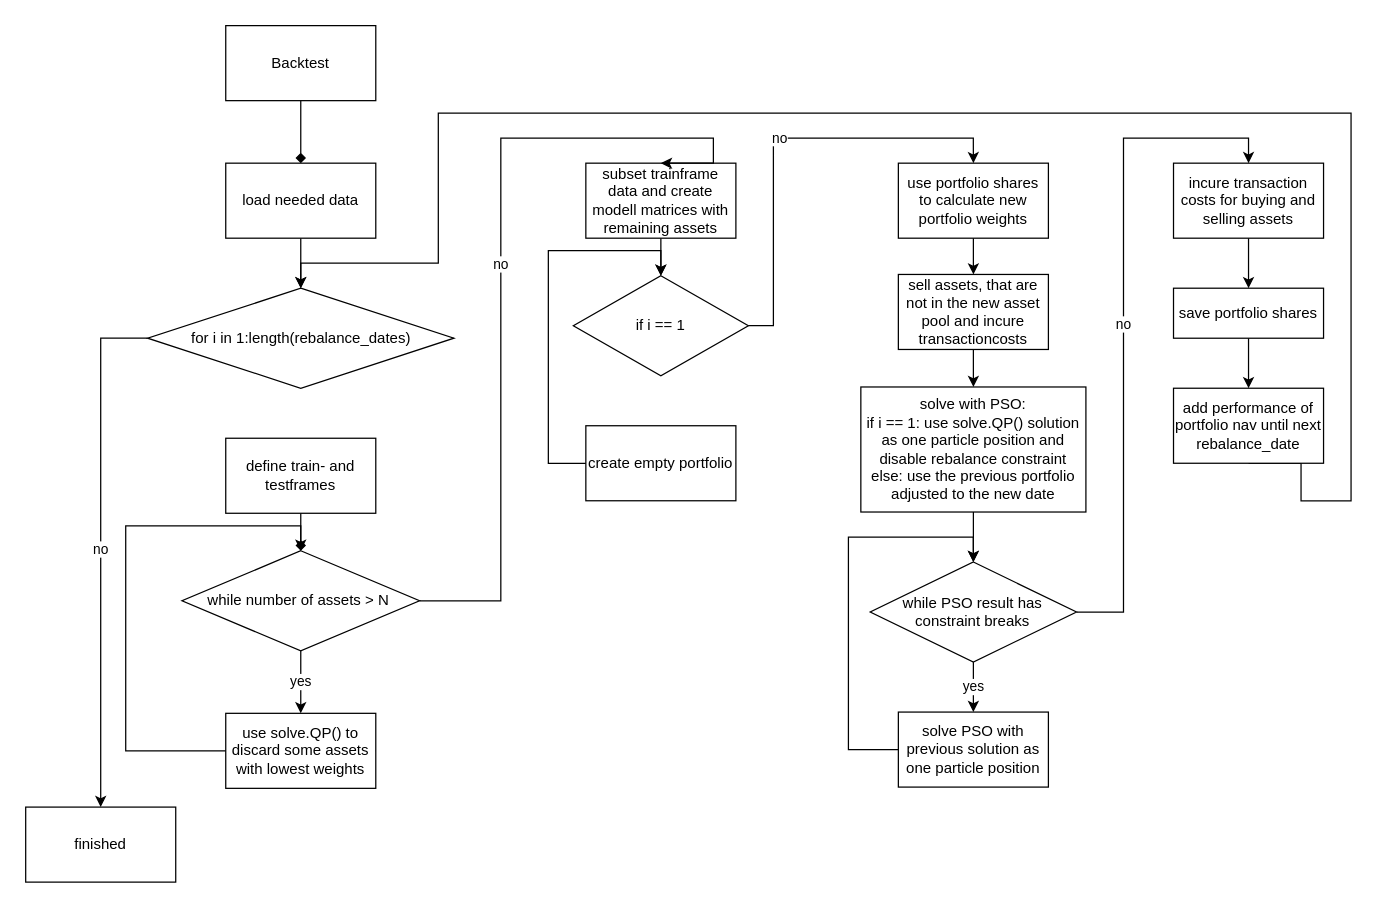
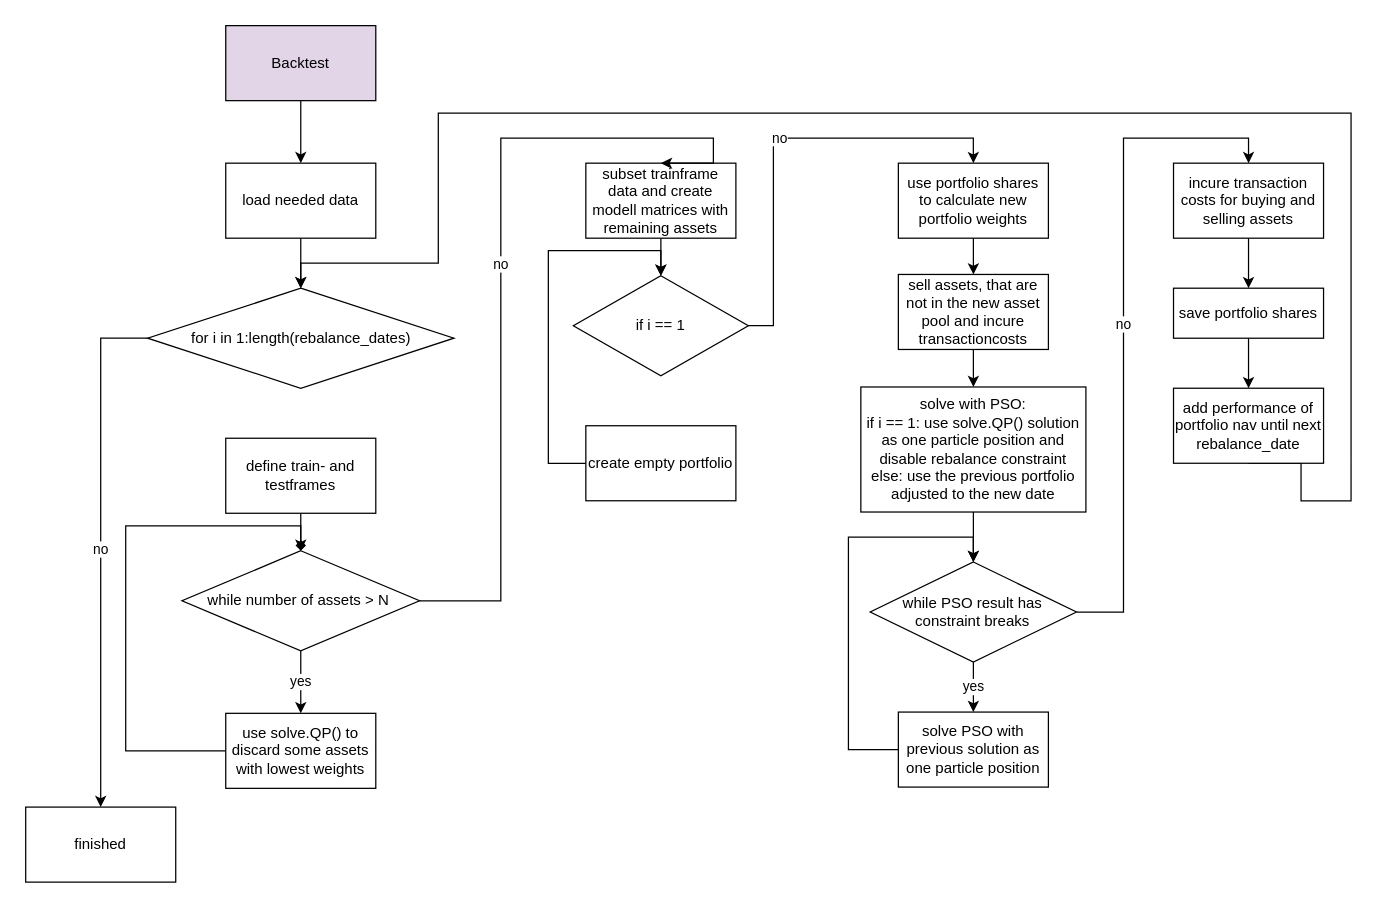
node "Backtest": fillcolor #ffffff -> #e1d5e7
edge "Backtest" -> "load needed data": arrowhead diamond -> classic
